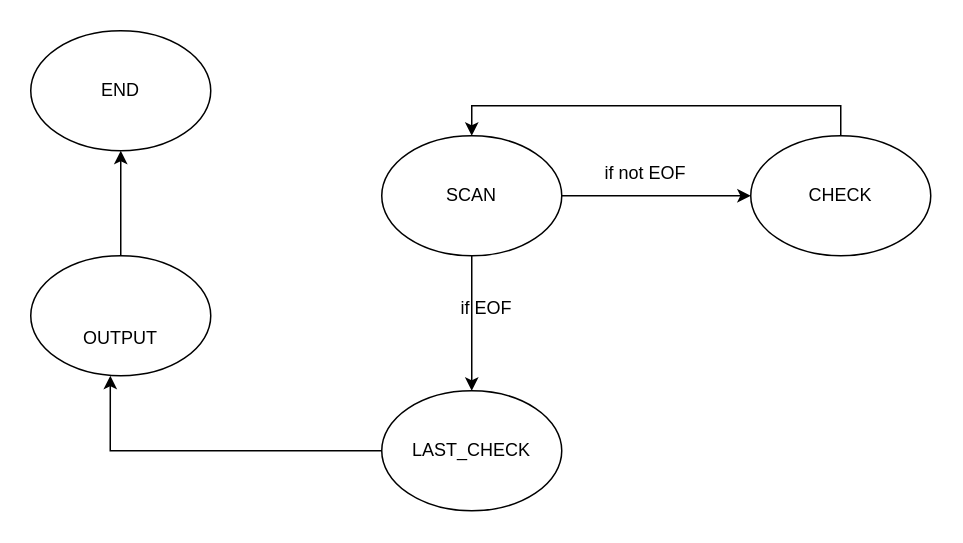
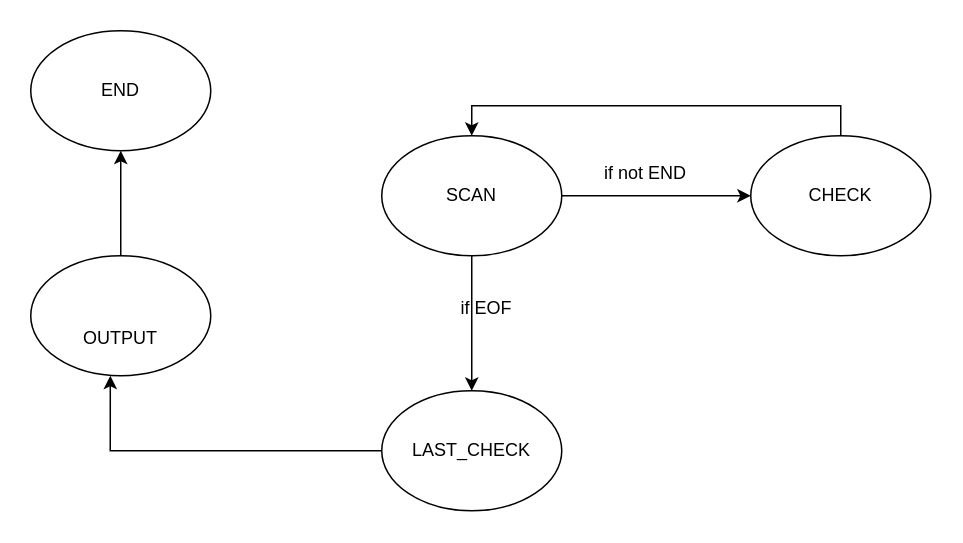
node "if not EOF": label "if not EOF" -> "if not END"
